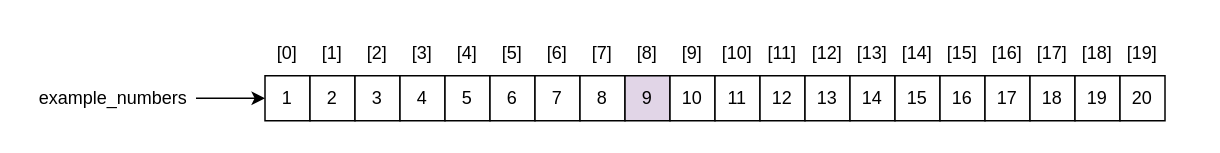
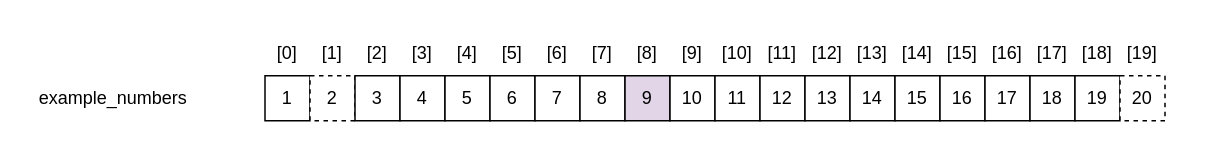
edge "example_numbers" -> "1": removed
node "2": style solid -> dashed
node "20": style solid -> dashed
